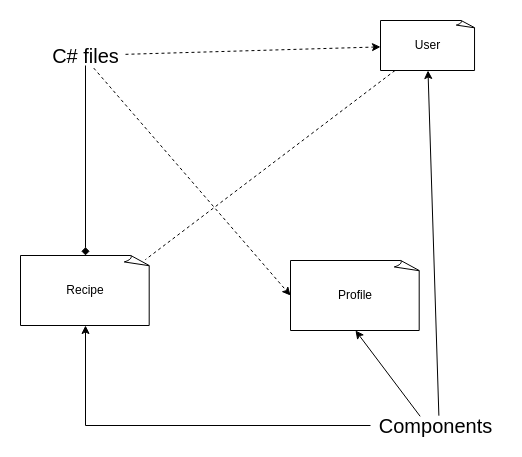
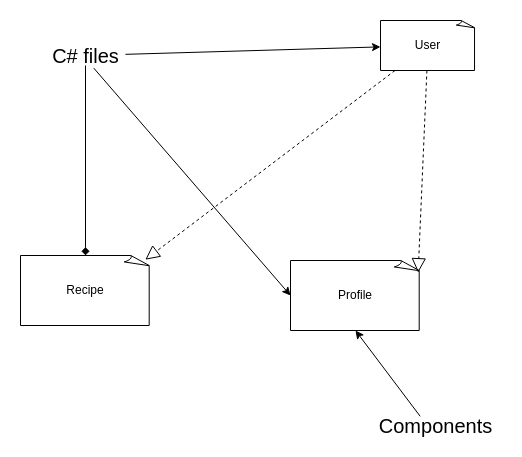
edge "C# files" -> "User": style dashed -> solid
edge "User" -> "Profile": added
edge "C# files" -> "Profile": style dashed -> solid
edge "Components" -> "User": removed
edge "User" -- "Recipe": arrowhead none -> block
edge "Components" -> "Recipe": removed
